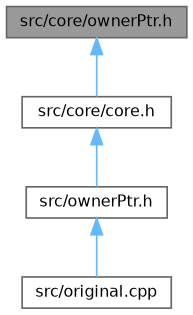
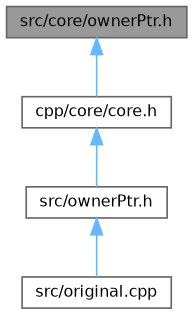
node "src/core/core.h": label "src/core/core.h" -> "cpp/core/core.h"
